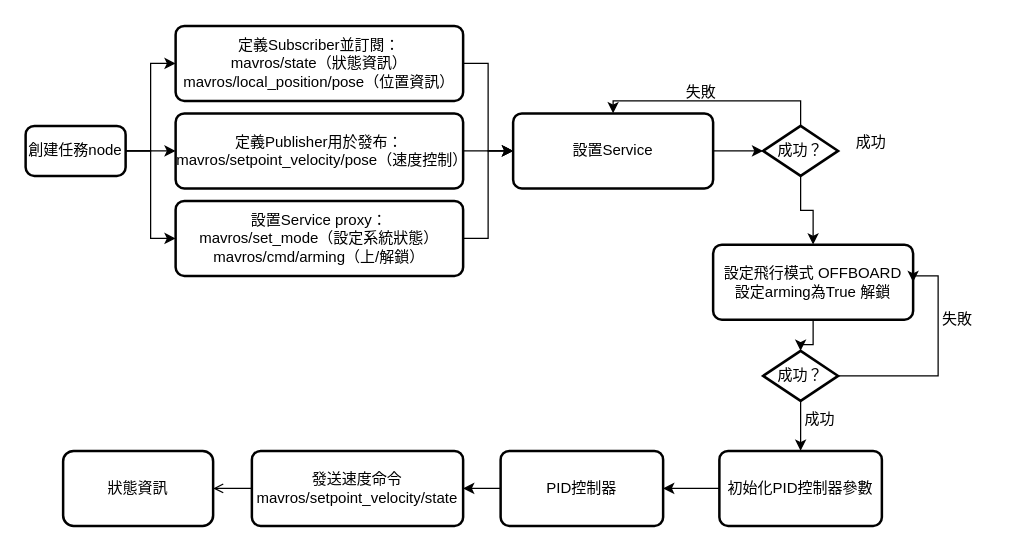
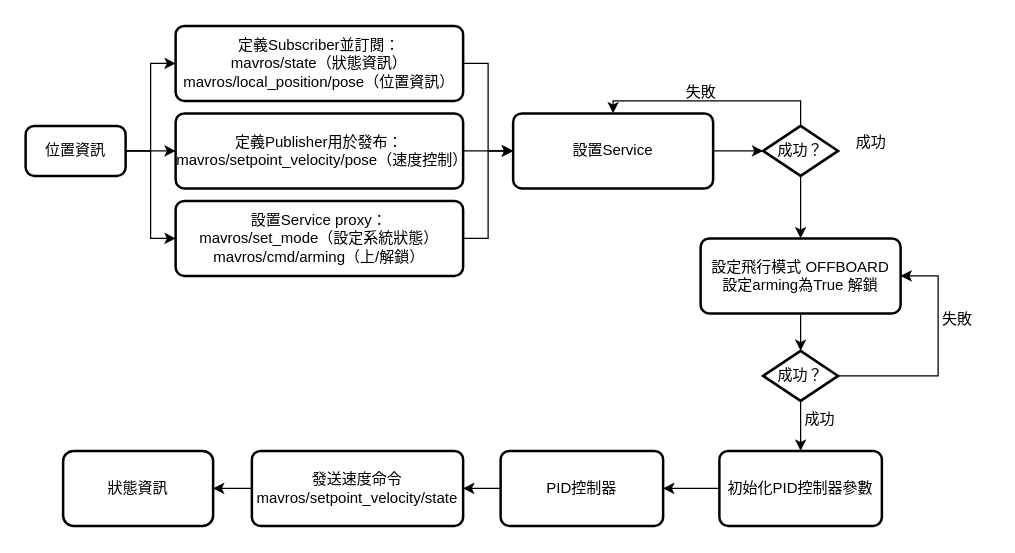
node "創建任務node": label "創建任務node" -> "位置資訊"
node "設定飛行模式 OFFBOARD 設定arming為True 解鎖": moved (813, 282) -> (801, 276)
edge "發送速度命令 mavros/setpoint_velocity/state" -> "狀態資訊": arrowhead open -> classic
